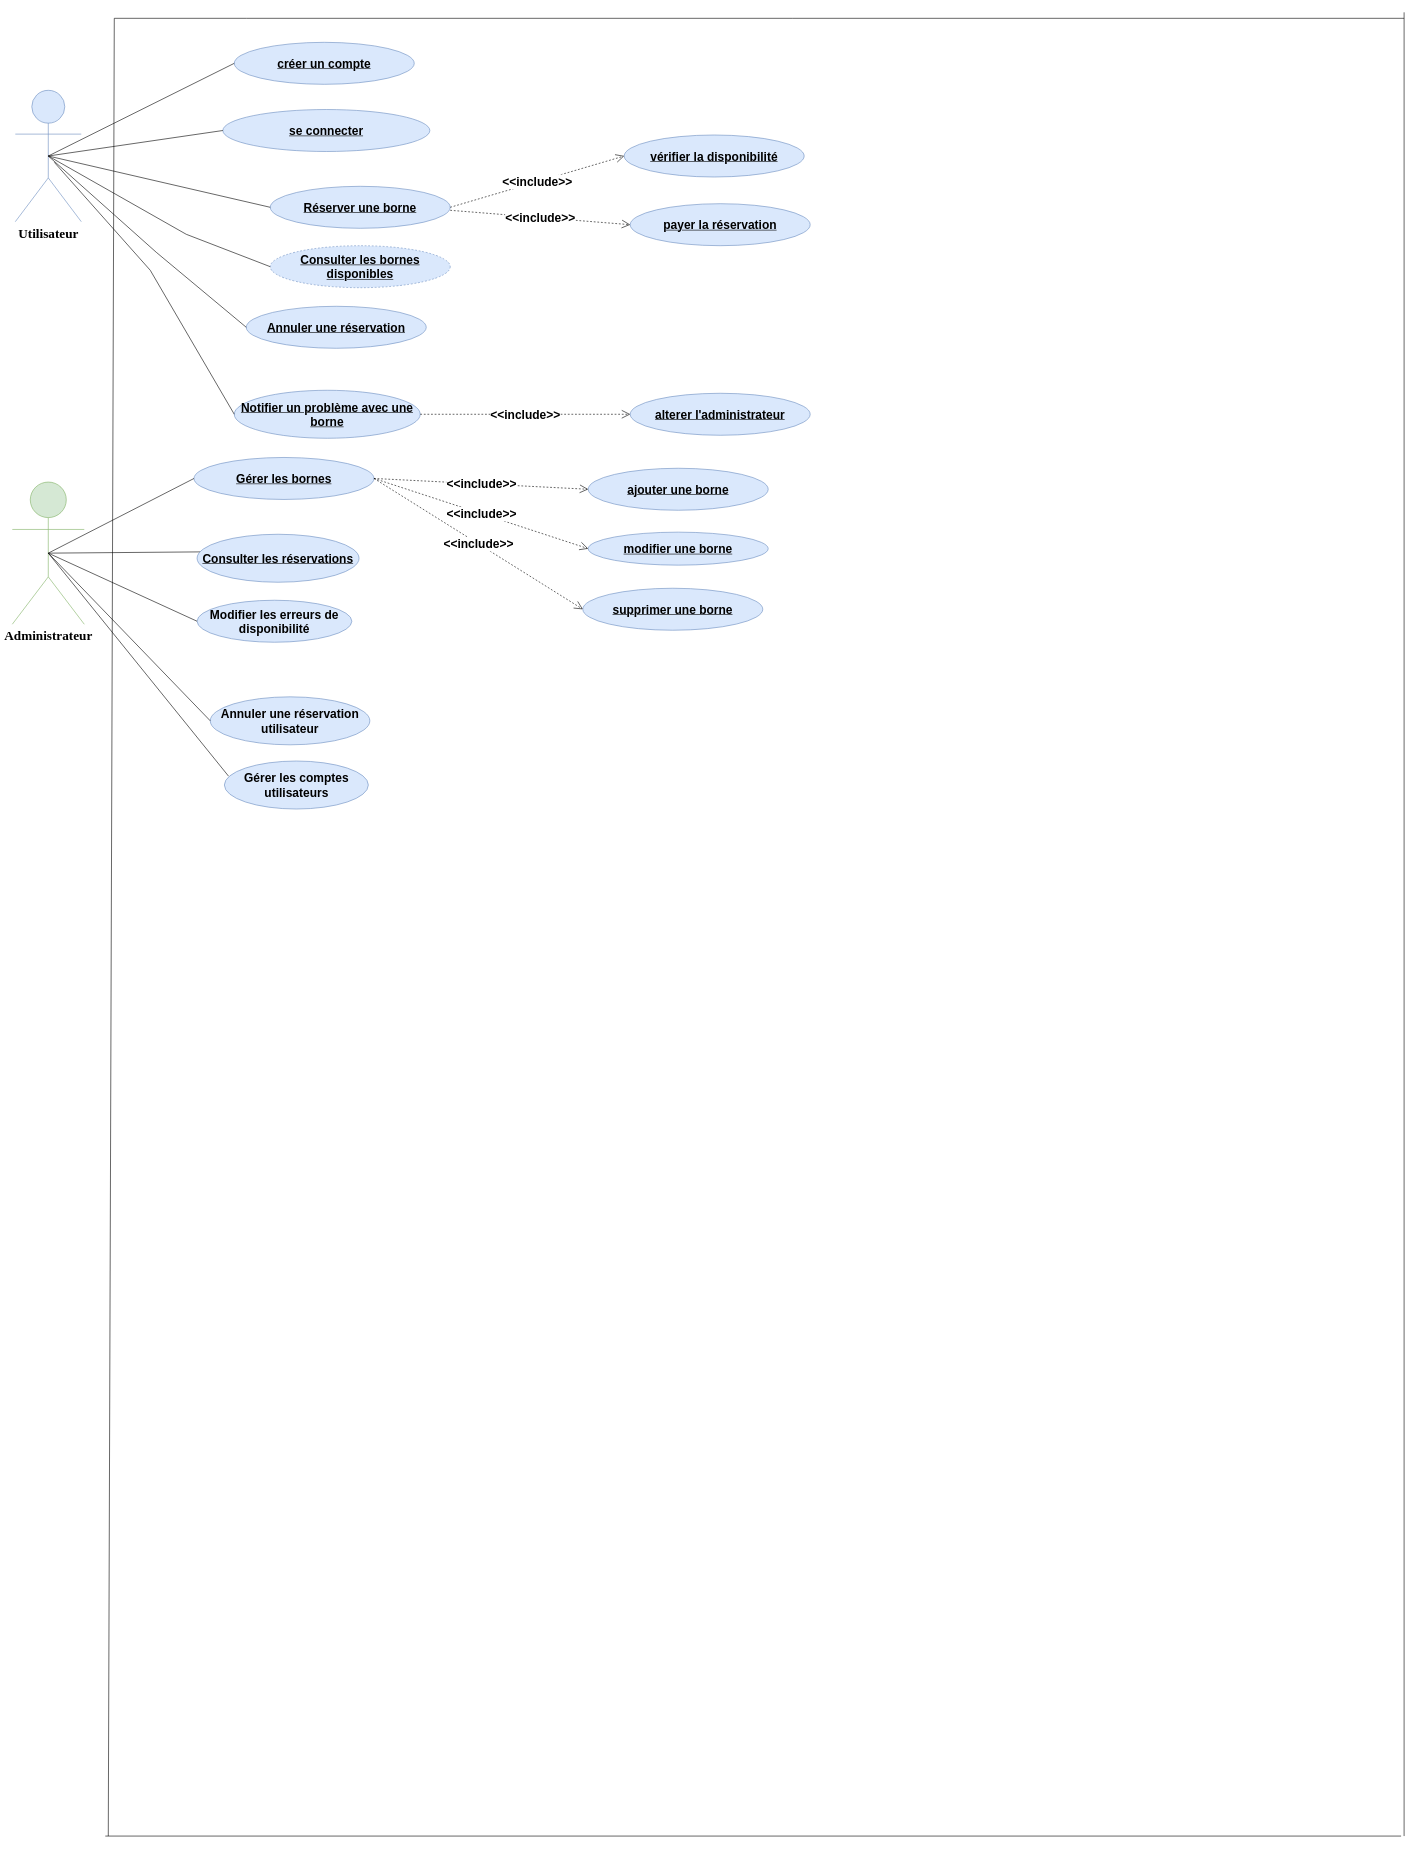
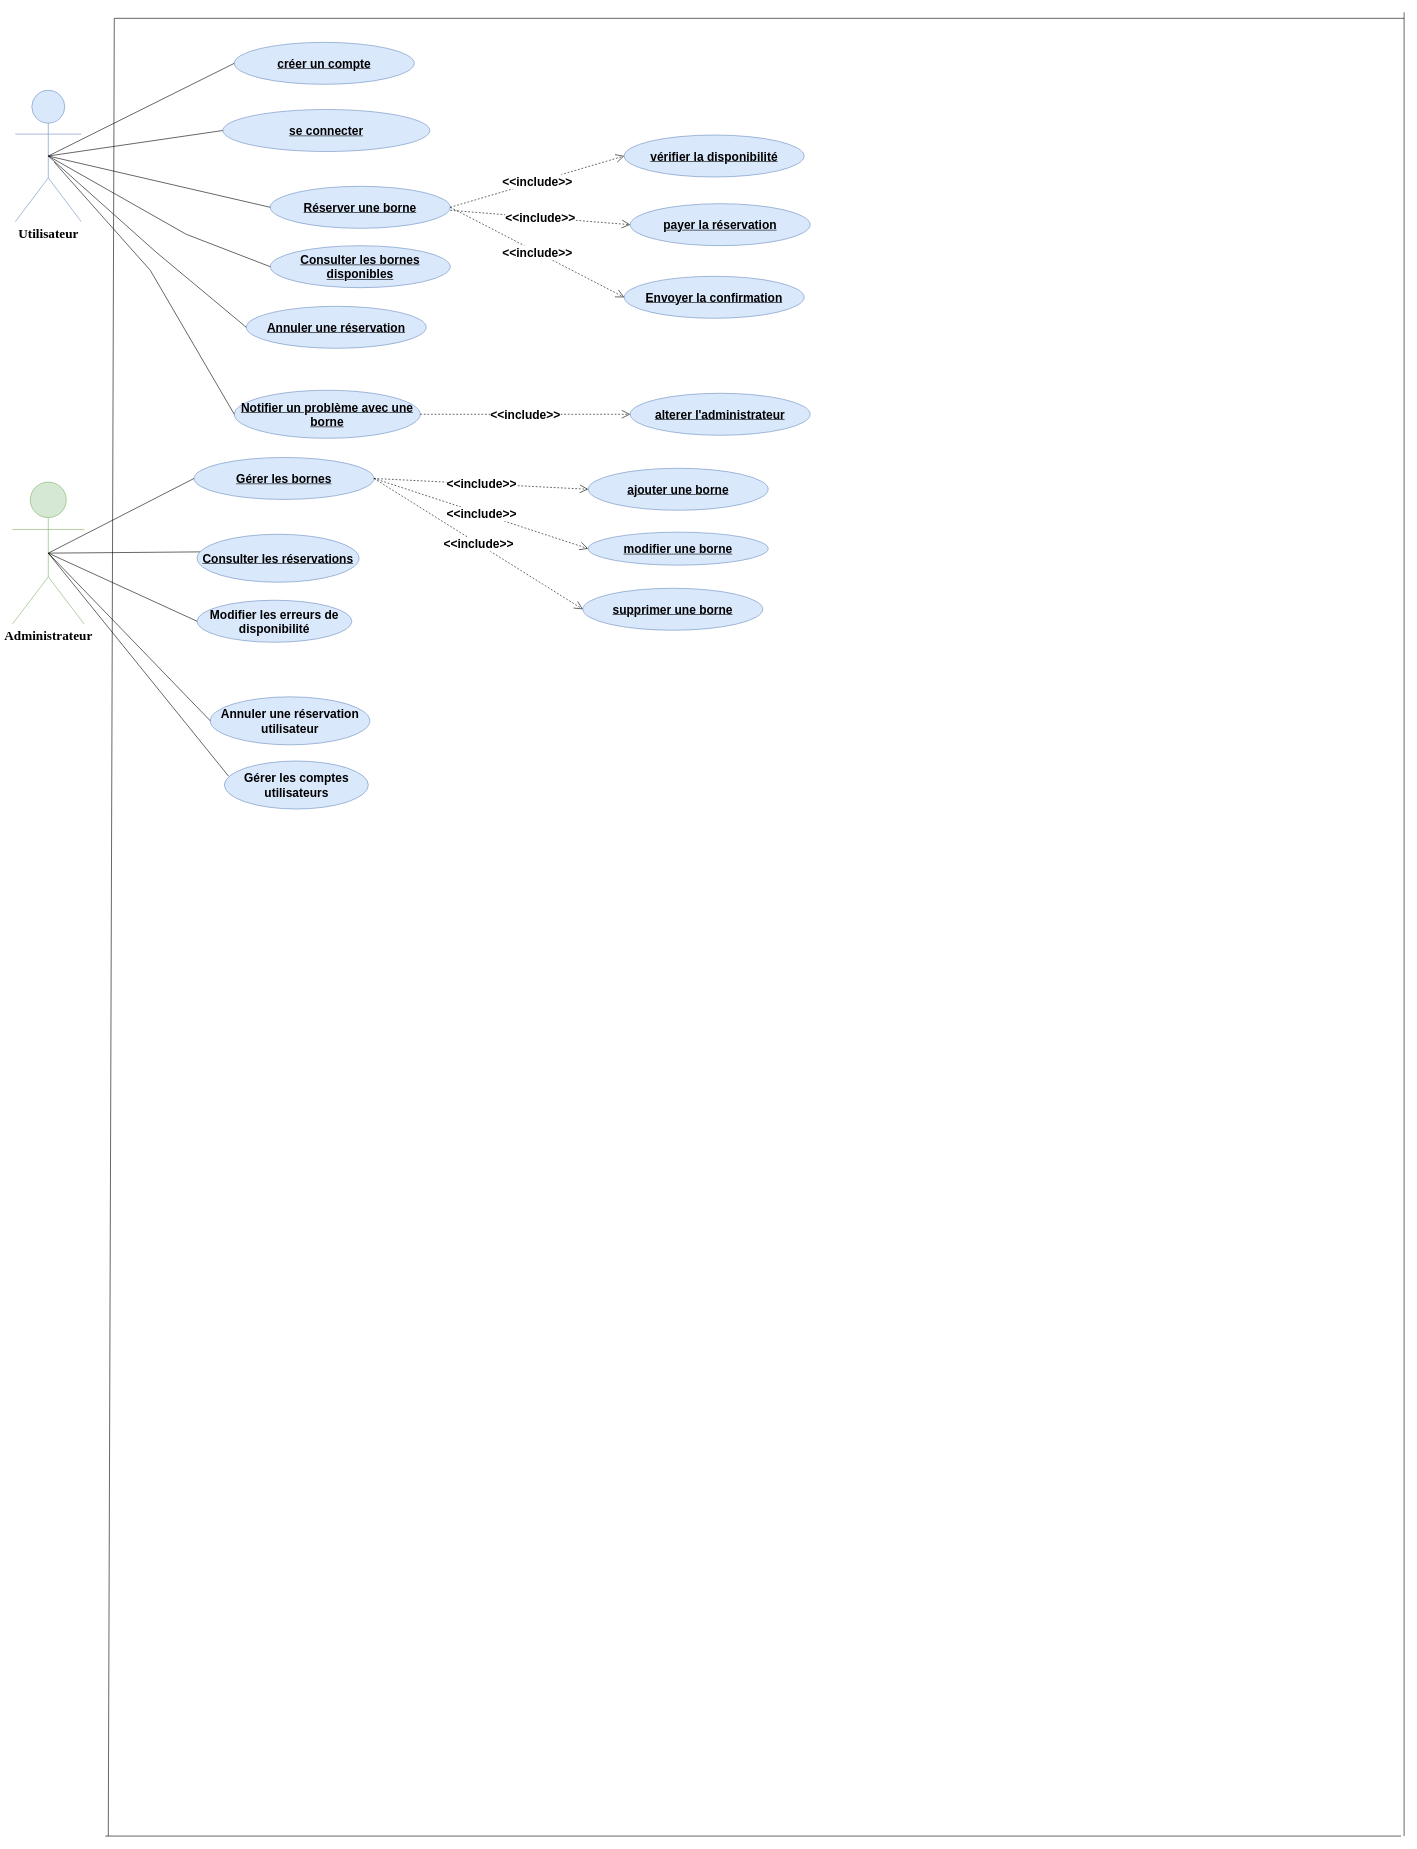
edge "Réserver une borne" -> "Envoyer la confirmation": added, label "<<include>>"
node "Consulter les bornes disponibles": style dashed -> solid
node "Envoyer la confirmation": added
